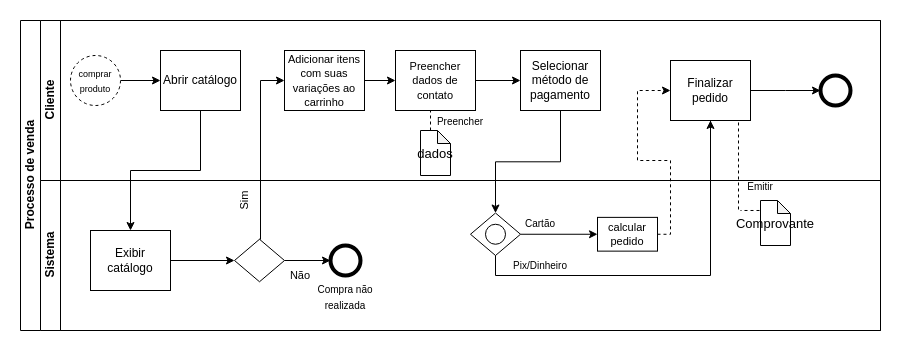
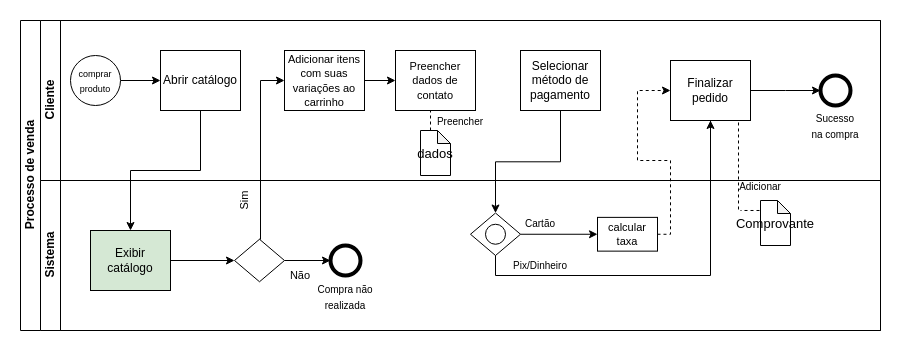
node "comprar produto": style dashed -> solid
edge "Preencher dados de contato" -> "Selecionar método de pagamento": removed
node "Sucesso na compra": added
node "Emitir": label "Emitir" -> "Adicionar"
node "calcular pedido": label "calcular pedido" -> "calcular taxa"
node "Exibir catálogo": fillcolor #ffffff -> #d5e8d4
